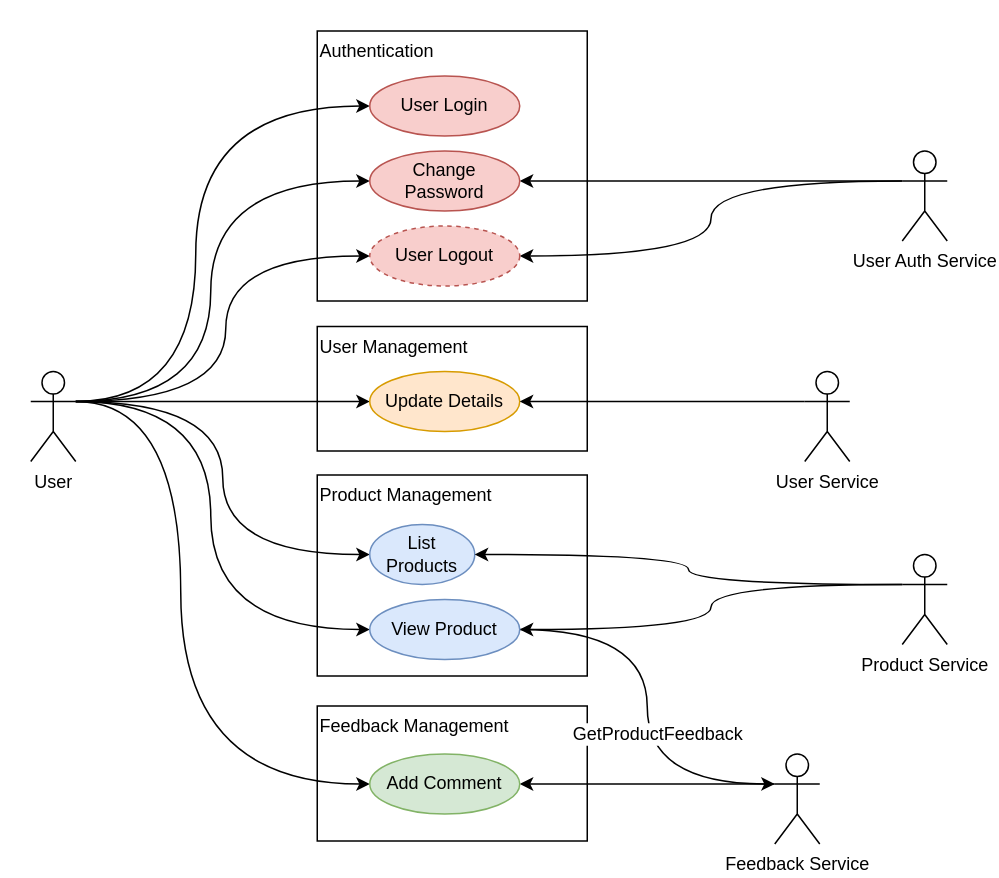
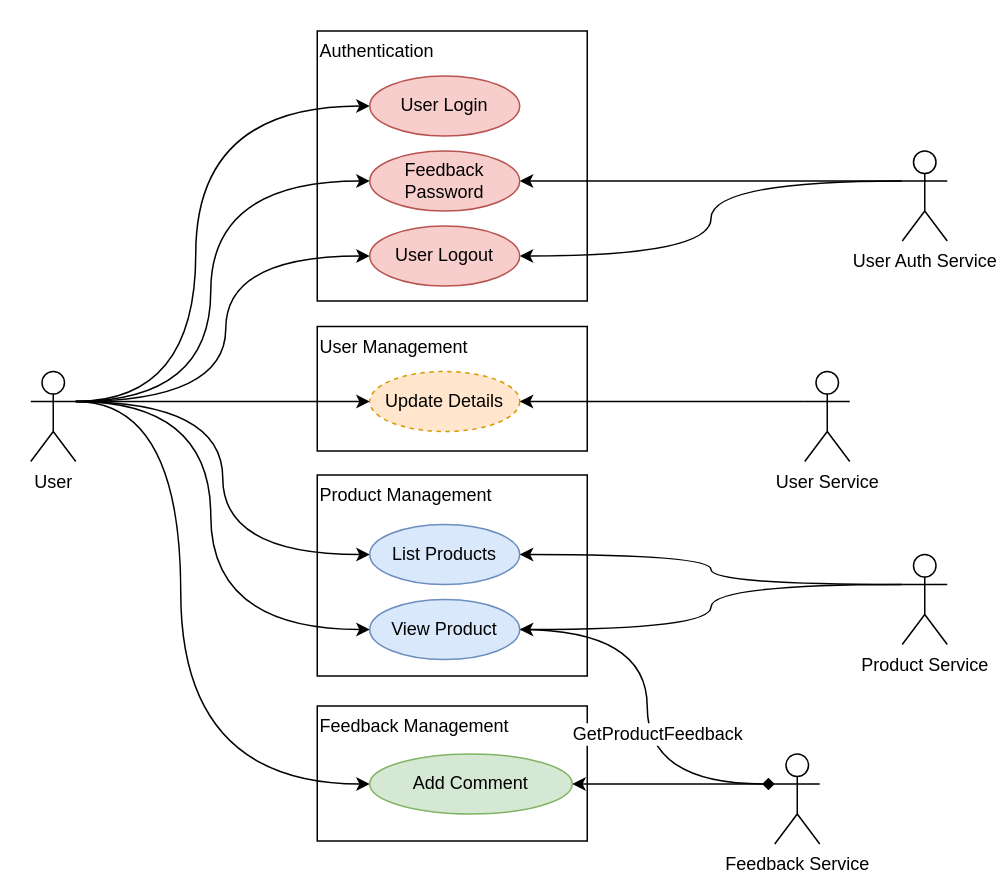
node "Change Password": label "Change Password" -> "Feedback Password"
node "User Logout": style dashed -> solid
node "Update Details": style solid -> dashed
node "List Products": size 105x60 -> 150x60
edge "View Product" -> "Feedback Service": arrowhead classic -> diamond
node "Add Comment": size 150x60 -> 203x60
